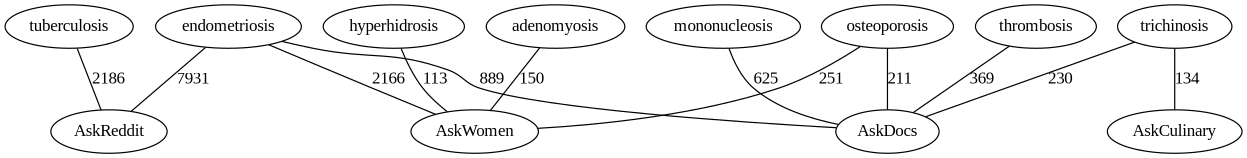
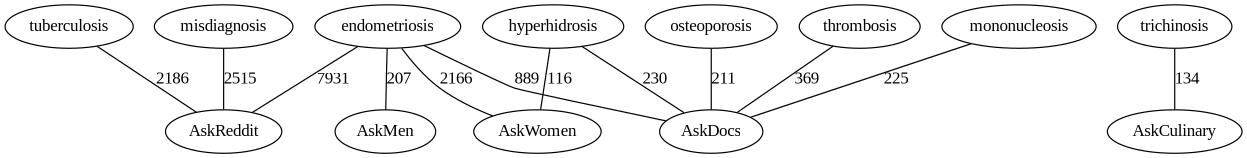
node "misdiagnosis": added
node "adenomyosis": removed
edge "hyperhidrosis" -- "AskWomen": label "113" -> "116"
edge "mononucleosis" -- "AskDocs": label "625" -> "225"
edge "trichinosis" -- "AskDocs": now "hyperhidrosis" -- "AskDocs"
edge "osteoporosis" -- "AskWomen": removed, label "251"
node "AskMen": added
